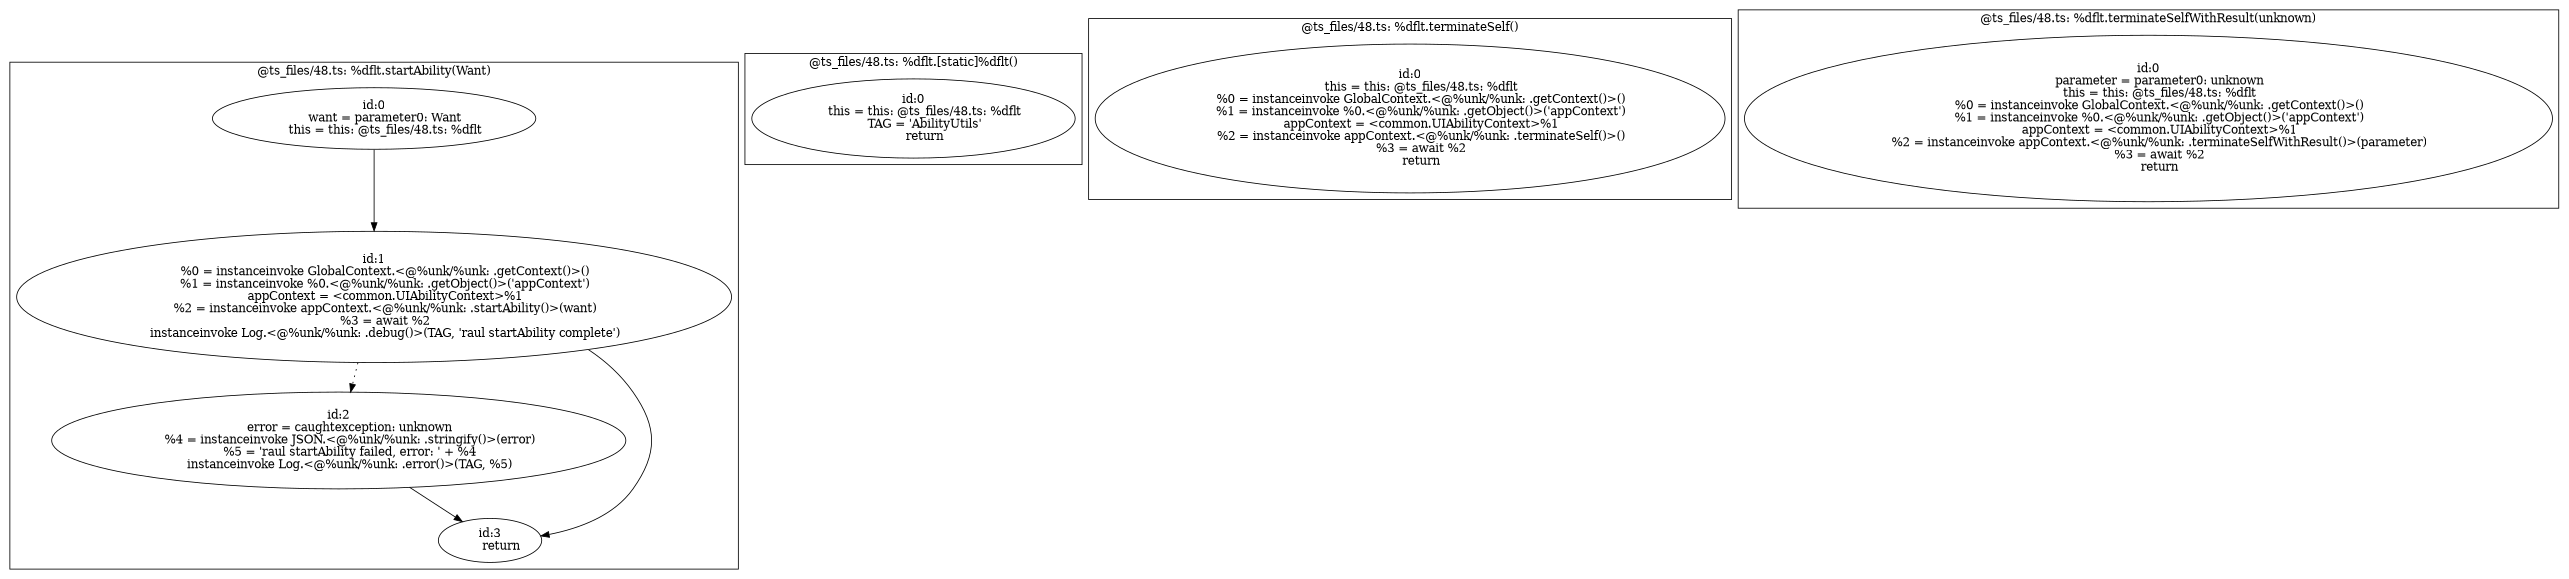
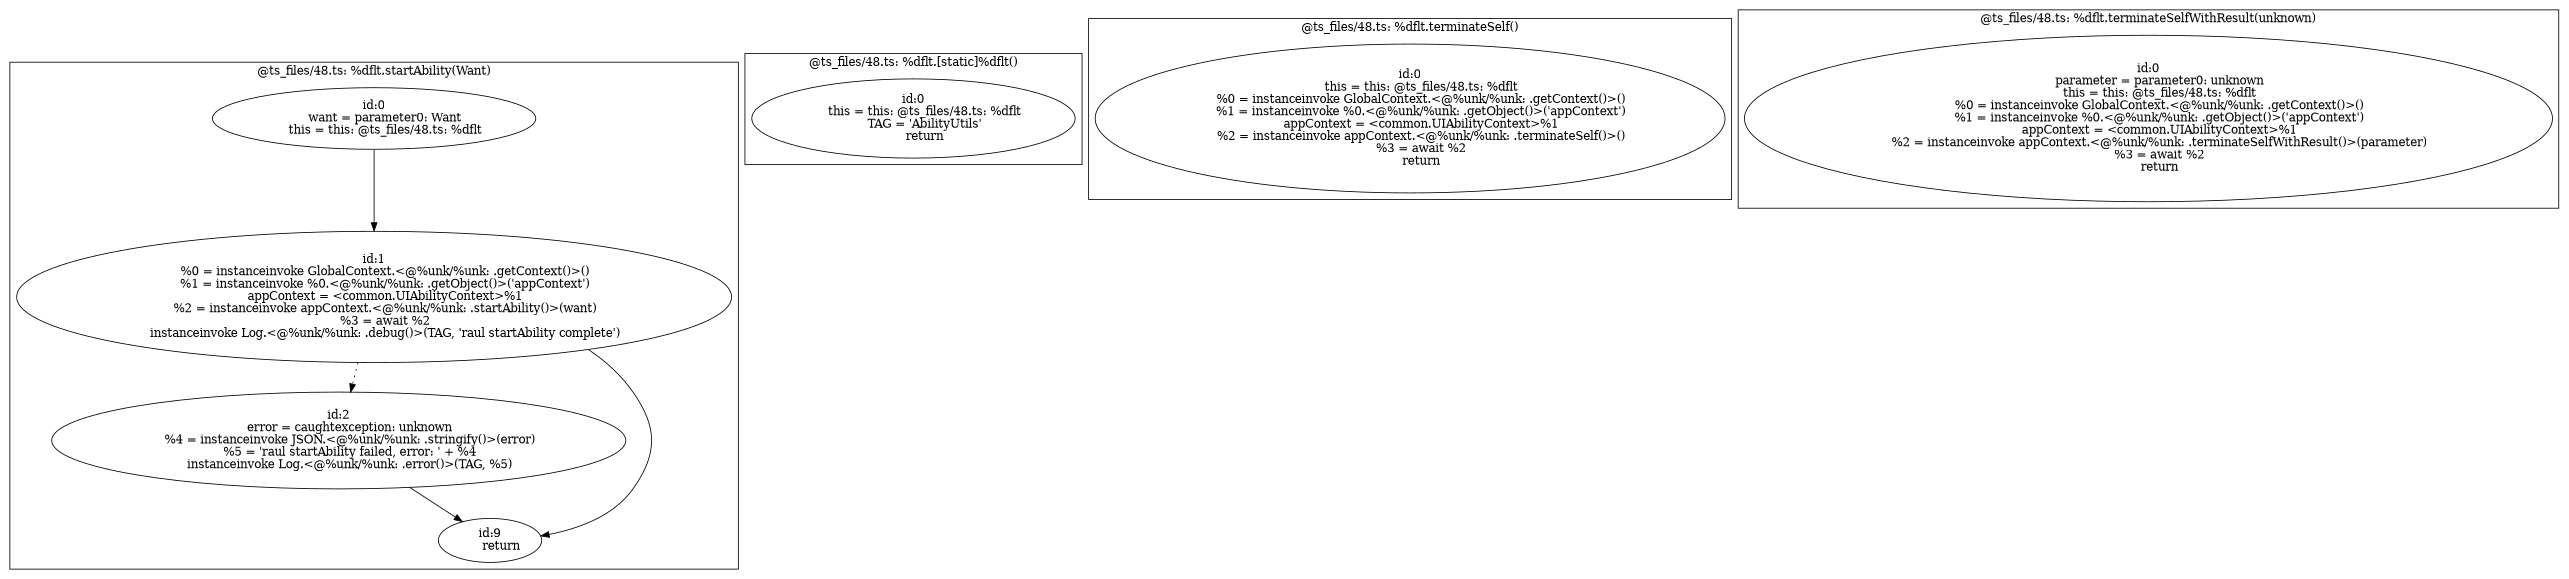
node "id:3 return": label "id:3 return" -> "id:9 return"
